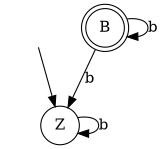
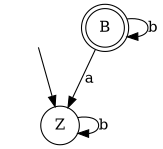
edge "B" -> "Z": label "b" -> "a"
